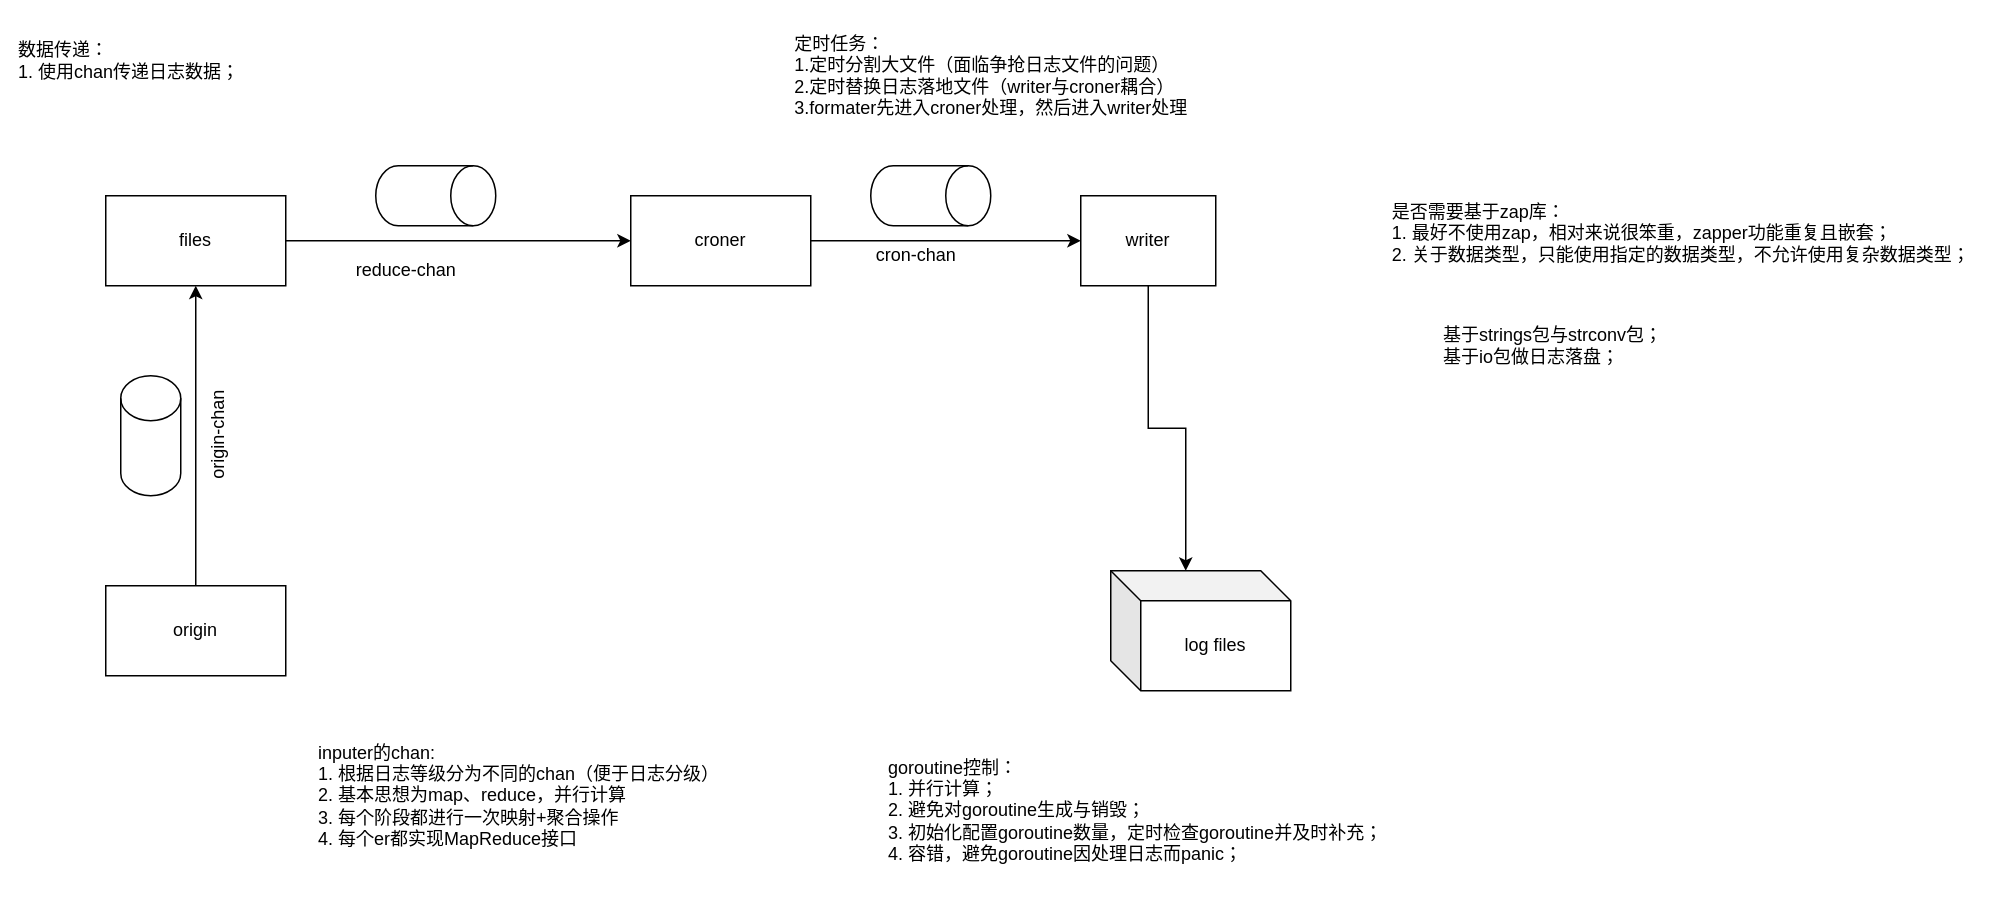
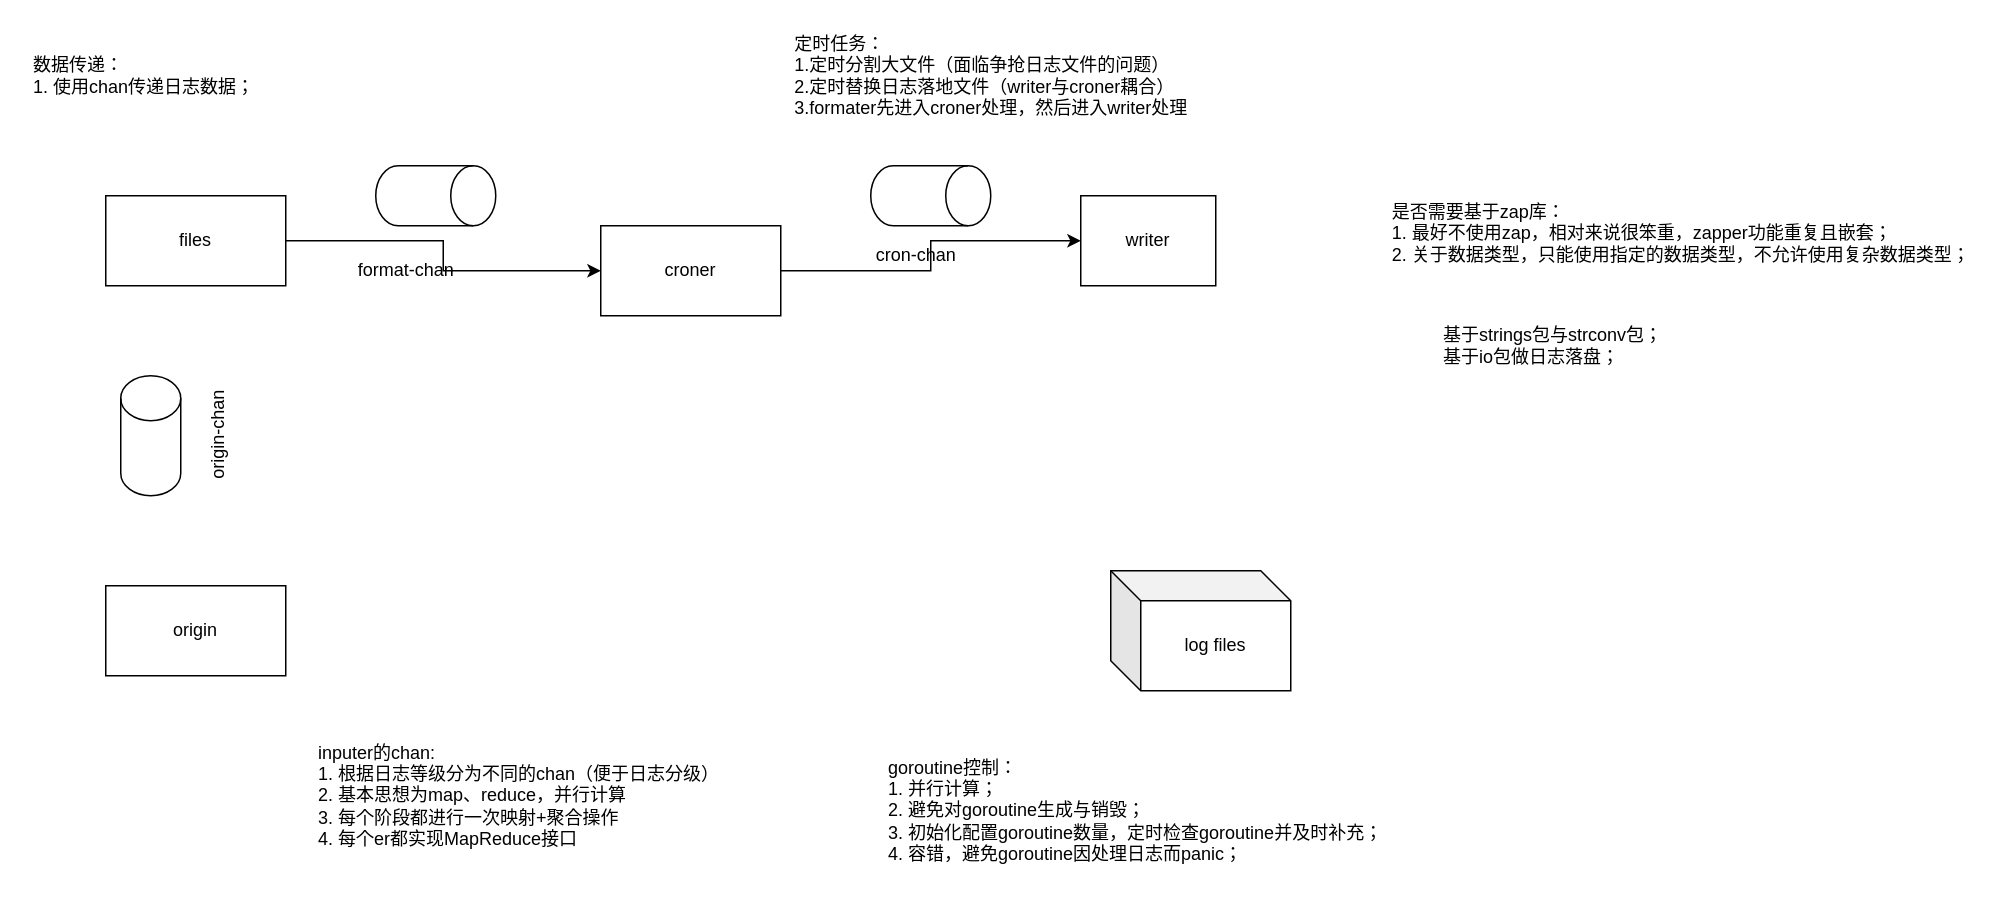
node "数据传递： 1. 使用chan传递日志数据；": moved (136, 61) -> (151, 76)
node "croner": moved (721, 241) -> (691, 271)
node "reduce-chan": label "reduce-chan" -> "format-chan"
edge "writer" -> "log files": removed
edge "origin" -> "files": removed
